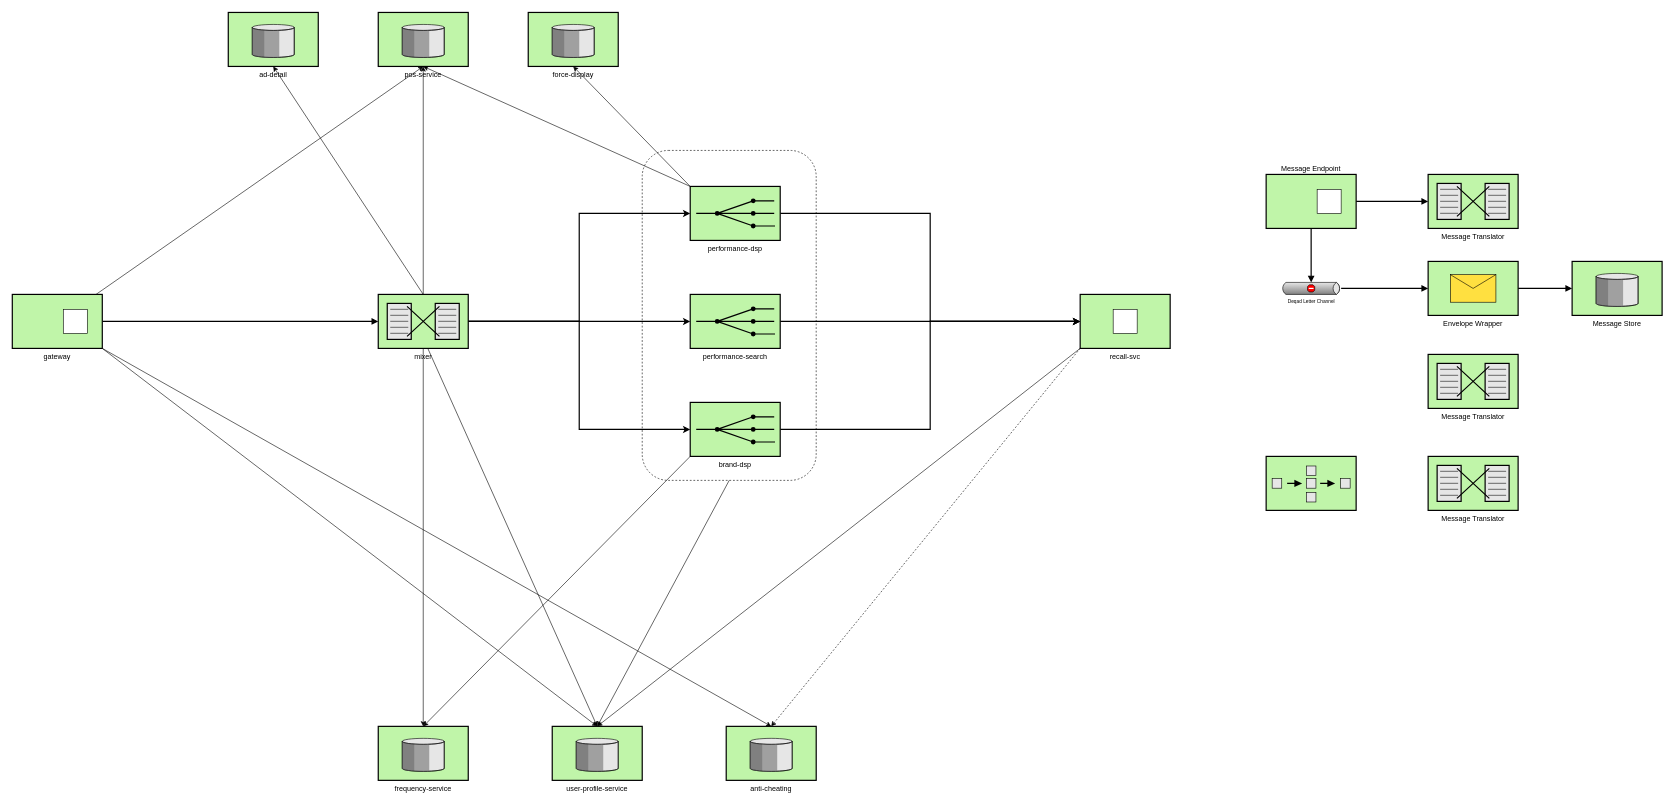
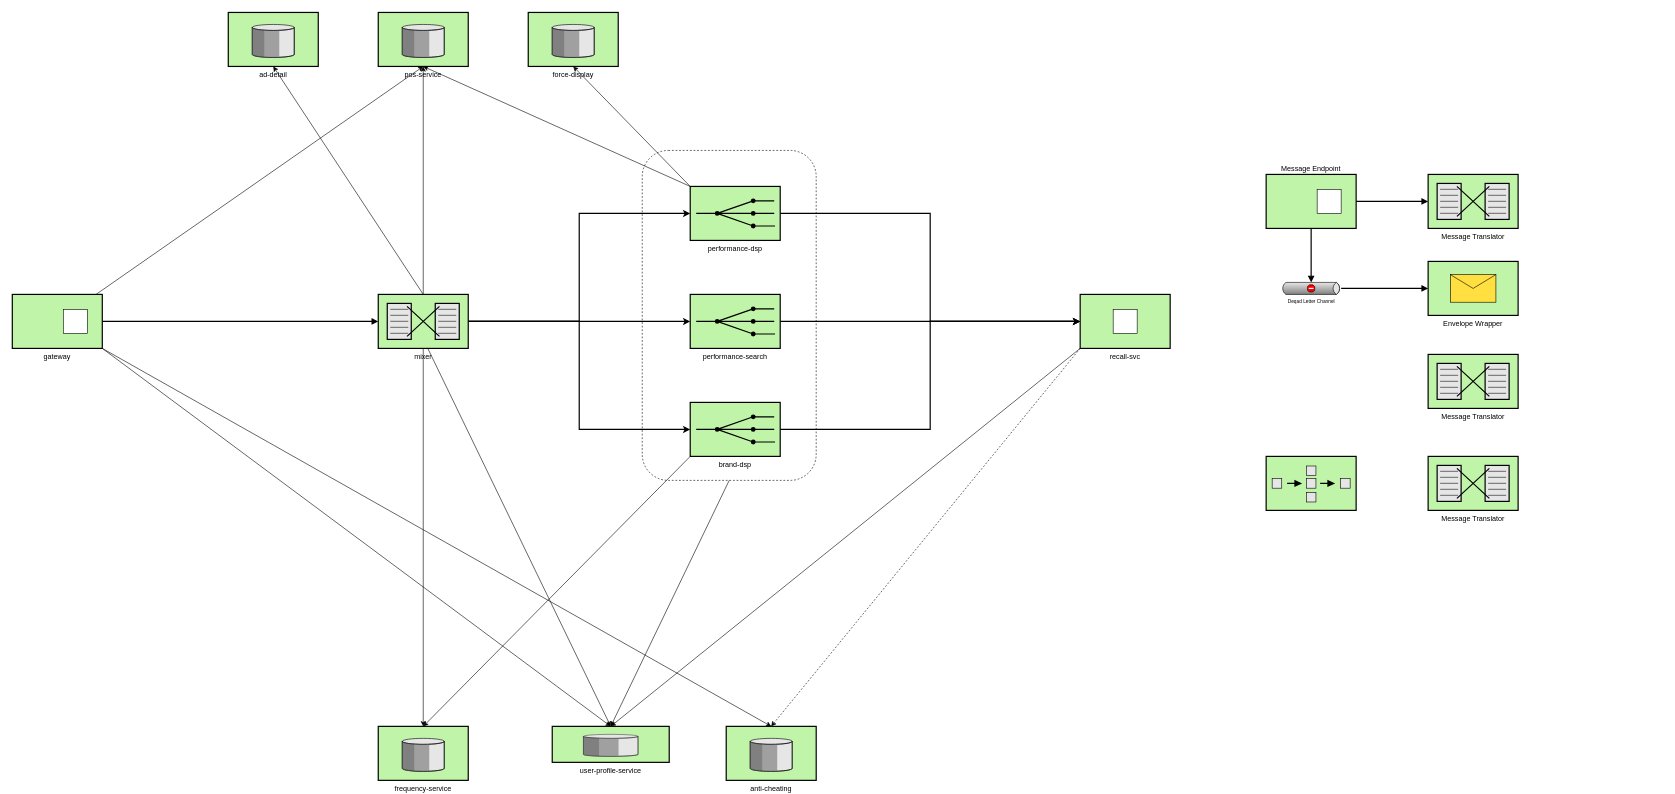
edge "Envelope Wrapper" -> "Message Store": removed
node "Message Store": removed
node "user-profile-service": size 90x54 -> 117x36
